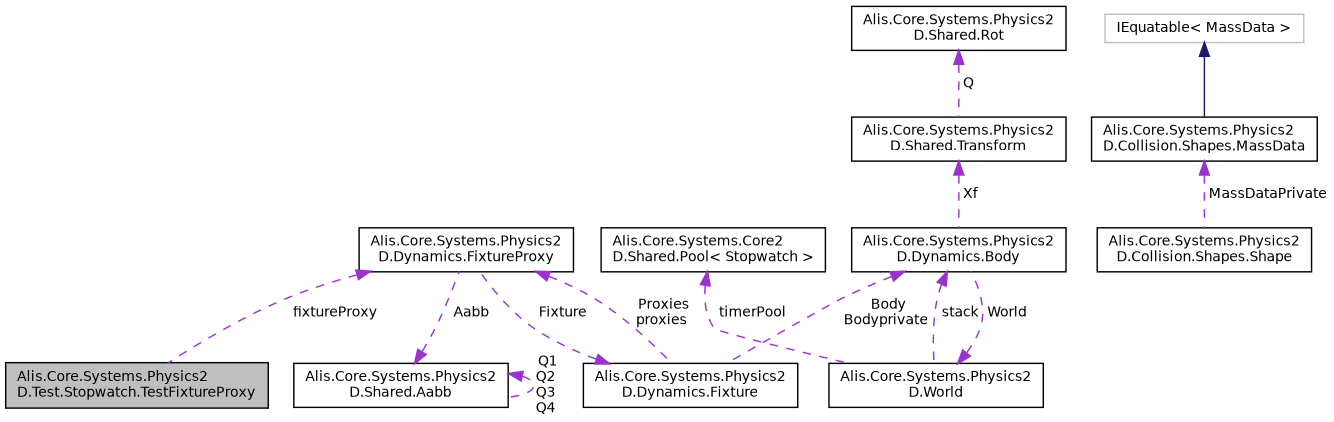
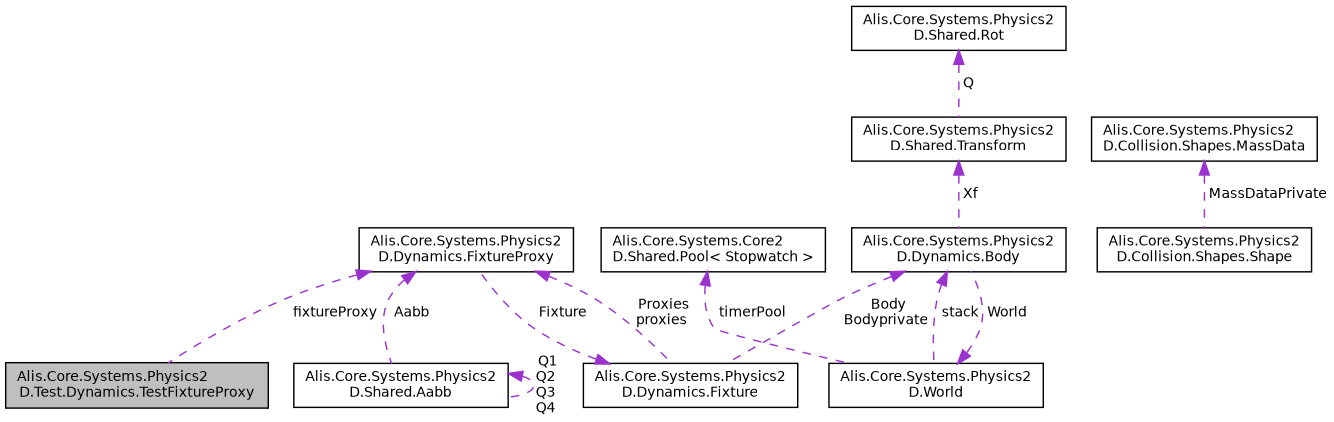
node "IEquatable< MassData >": removed
edge "Alis.Core.Systems.Physics2 D.Dynamics.FixtureProxy" -> "Alis.Core.Systems.Physics2 D.Shared.Aabb": reversed
node "Alis.Core.Systems.Physics2 D.Test.Stopwatch.TestFixtureProxy": label "Alis.Core.Systems.Physics2 D.Test.Stopwatch.TestFixtureProxy" -> "Alis.Core.Systems.Physics2 D.Test.Dynamics.TestFixtureProxy"
